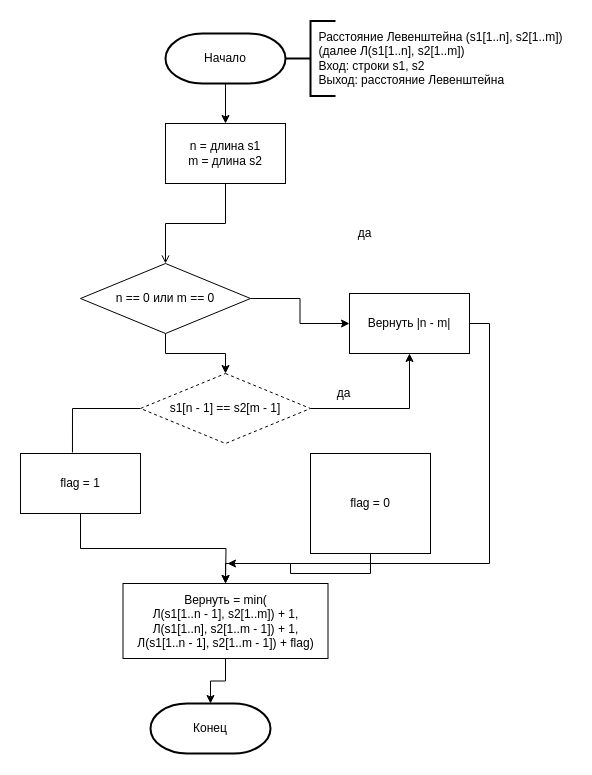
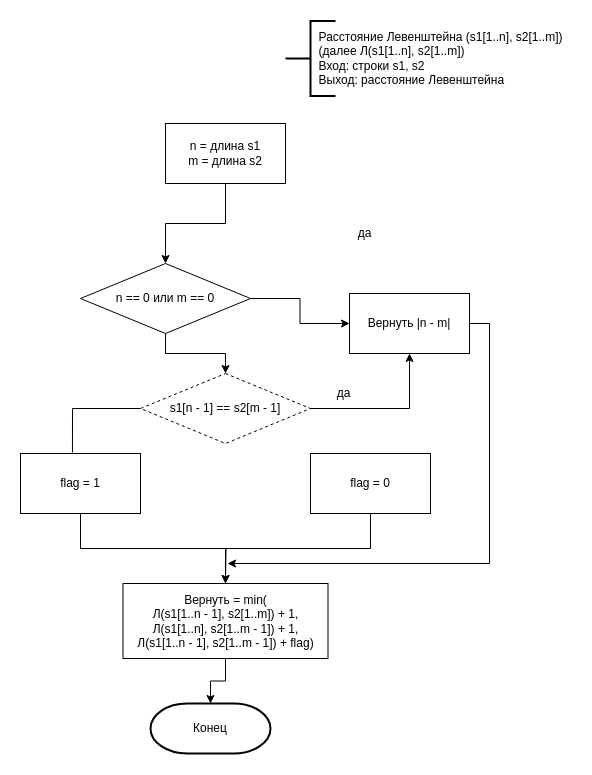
node "Начало": removed
edge "Начало" -> "n = длина s1 m = длина s2": removed
edge "n = длина s1 m = длина s2" -> "n == 0 или m == 0": arrowhead open -> classic
node "flag = 0": size 120x100 -> 120x60
